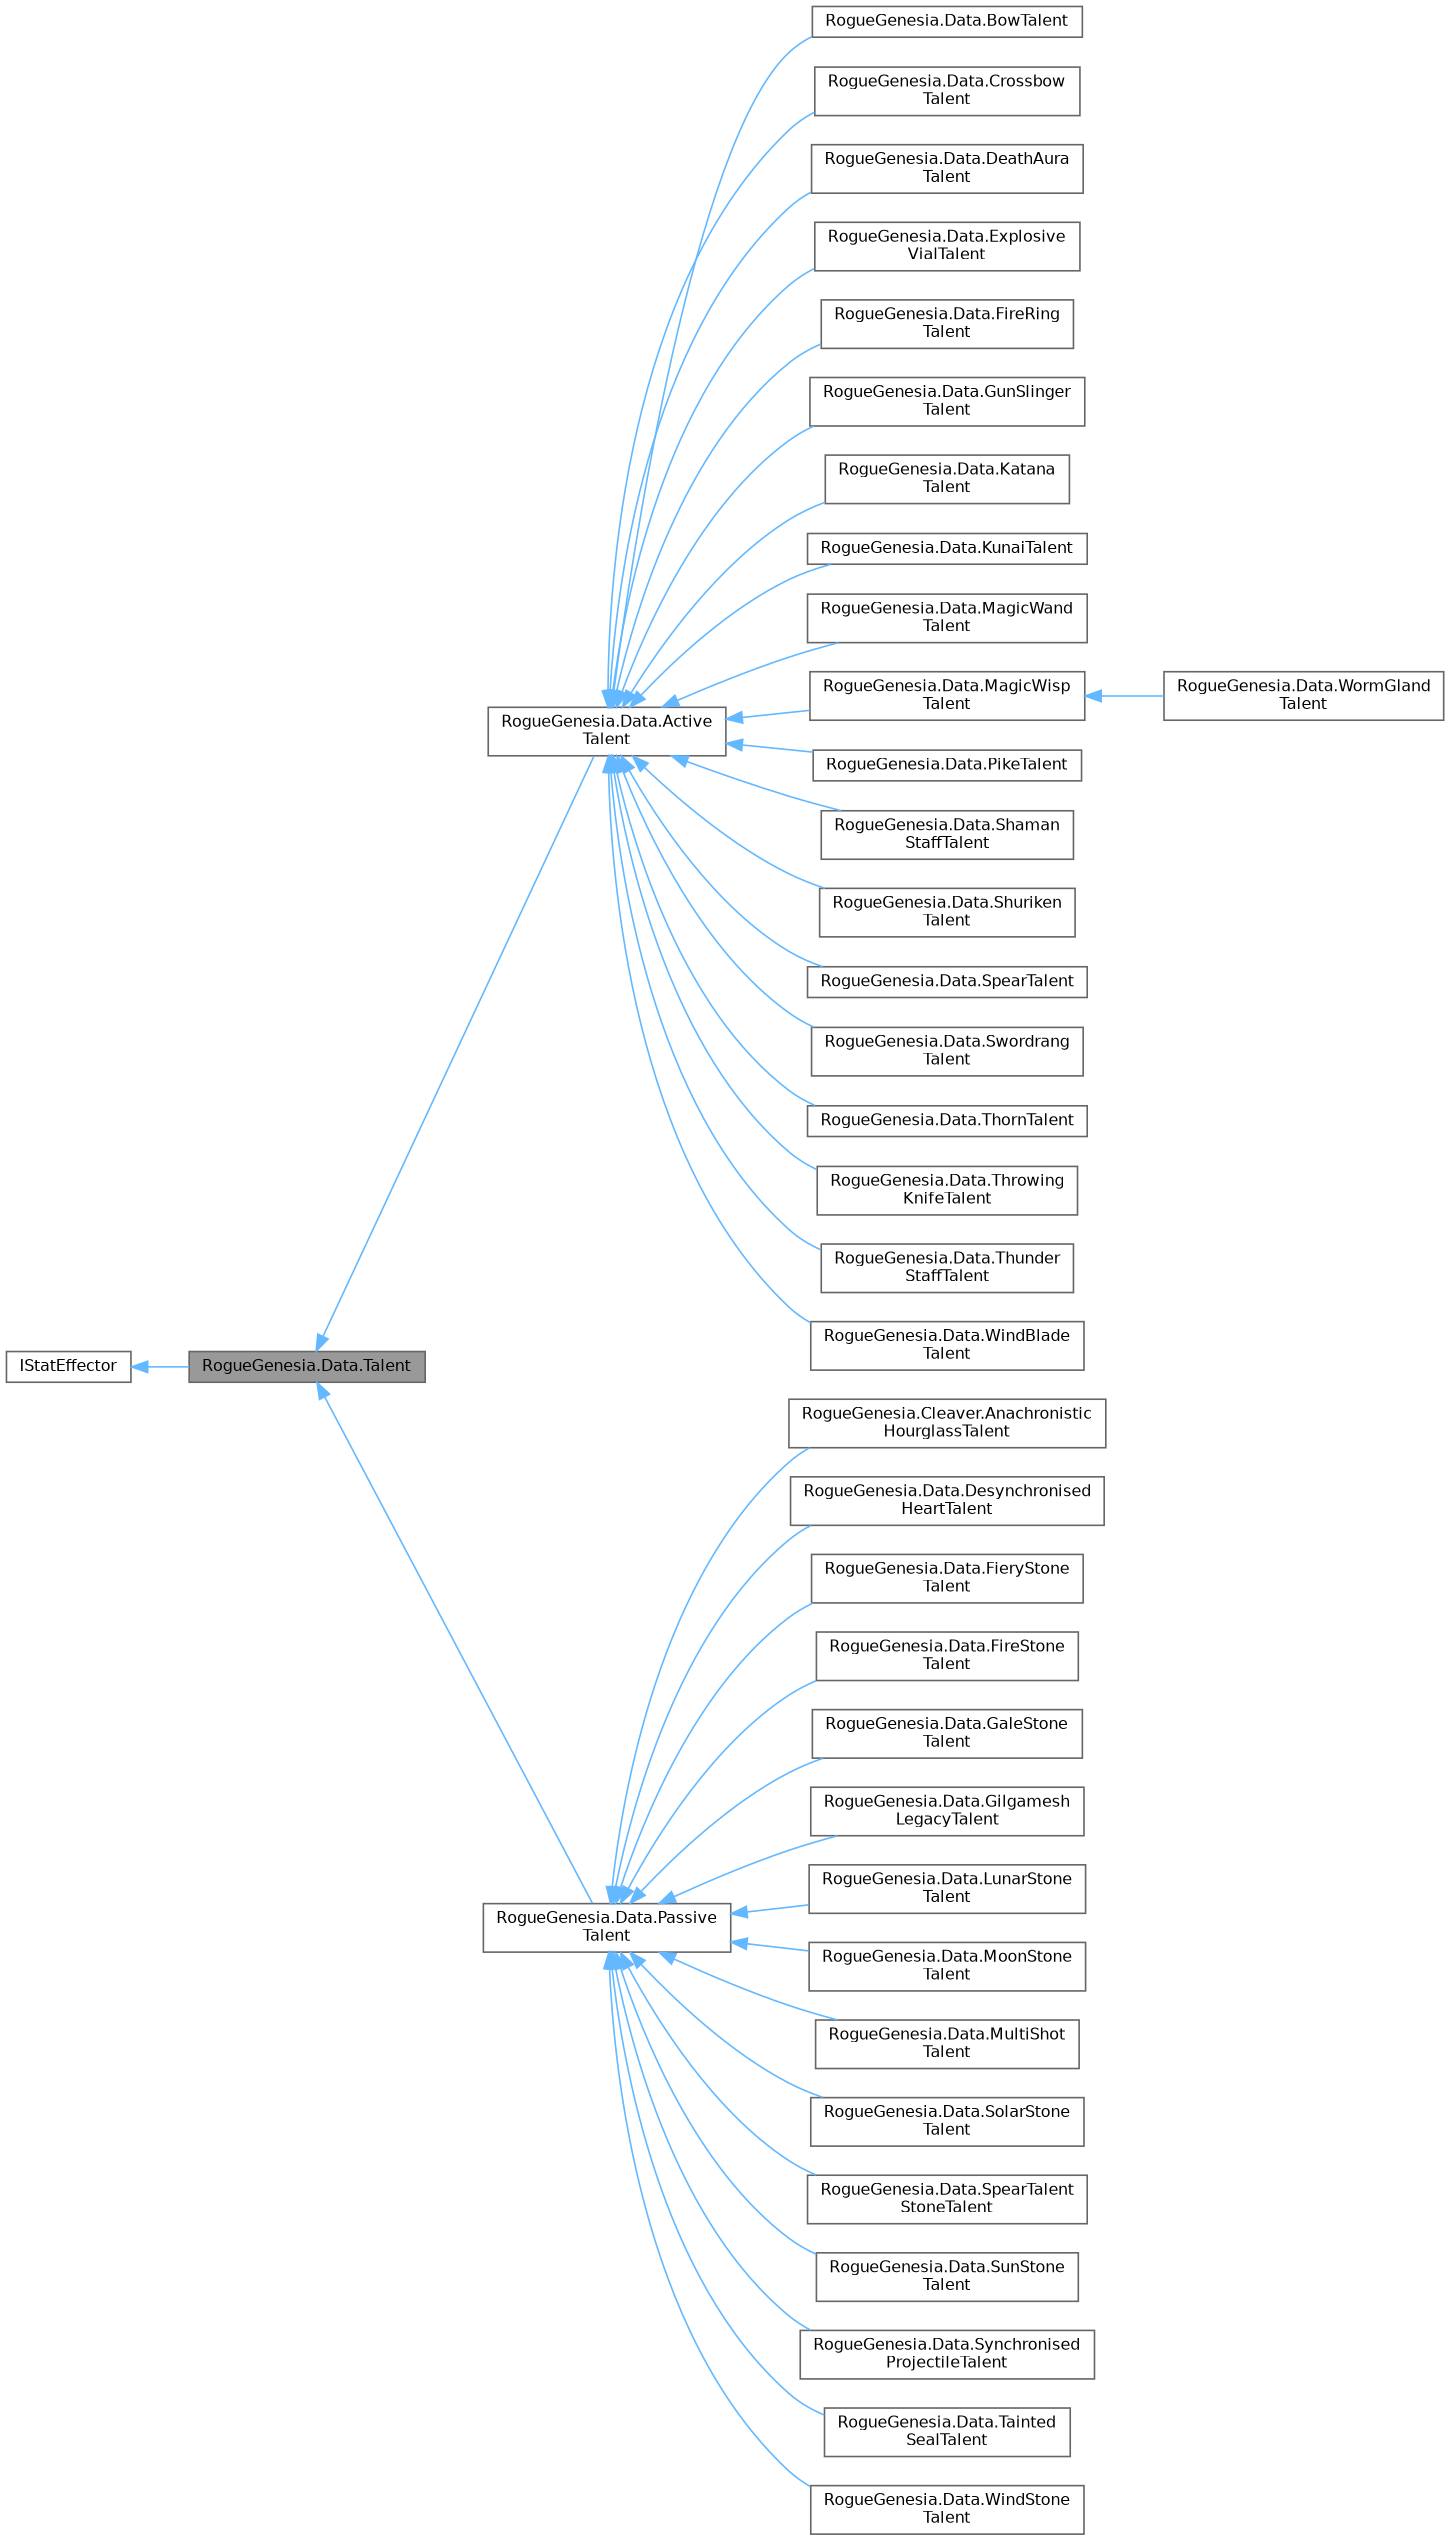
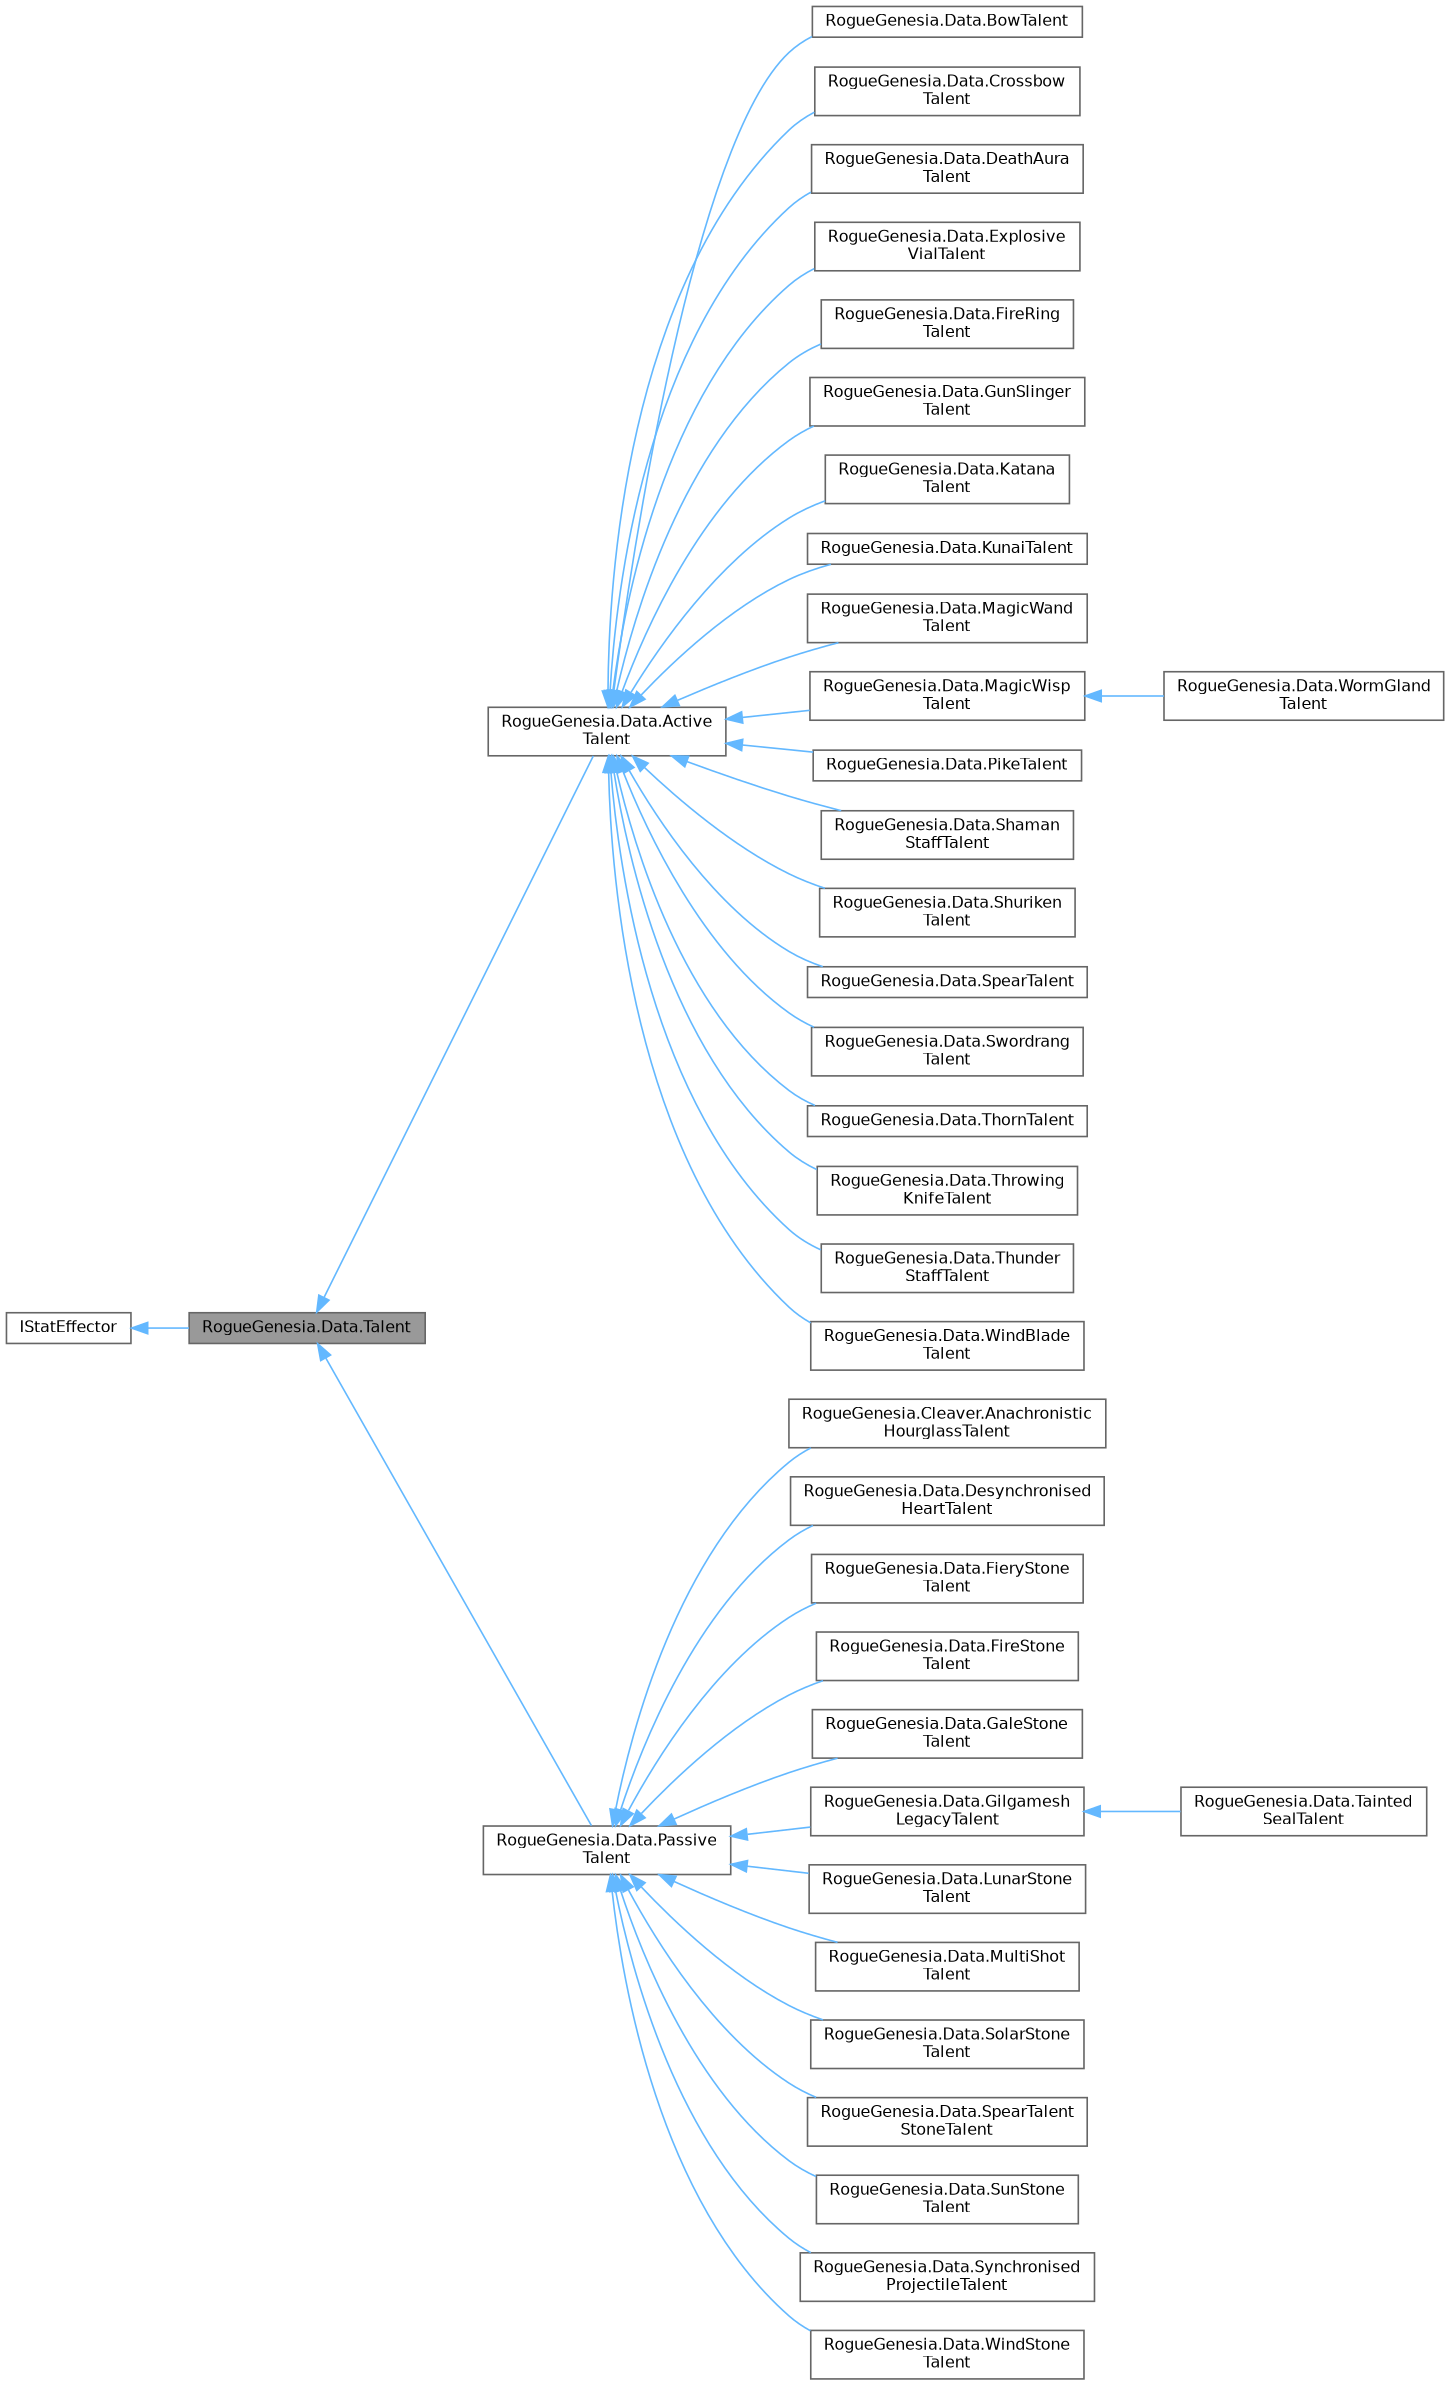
node "RogueGenesia.Data.MoonStone Talent": removed
edge "RogueGenesia.Data.Tainted SealTalent" -> "RogueGenesia.Data.Passive Talent": now "RogueGenesia.Data.Tainted SealTalent" -> "RogueGenesia.Data.Gilgamesh LegacyTalent"
